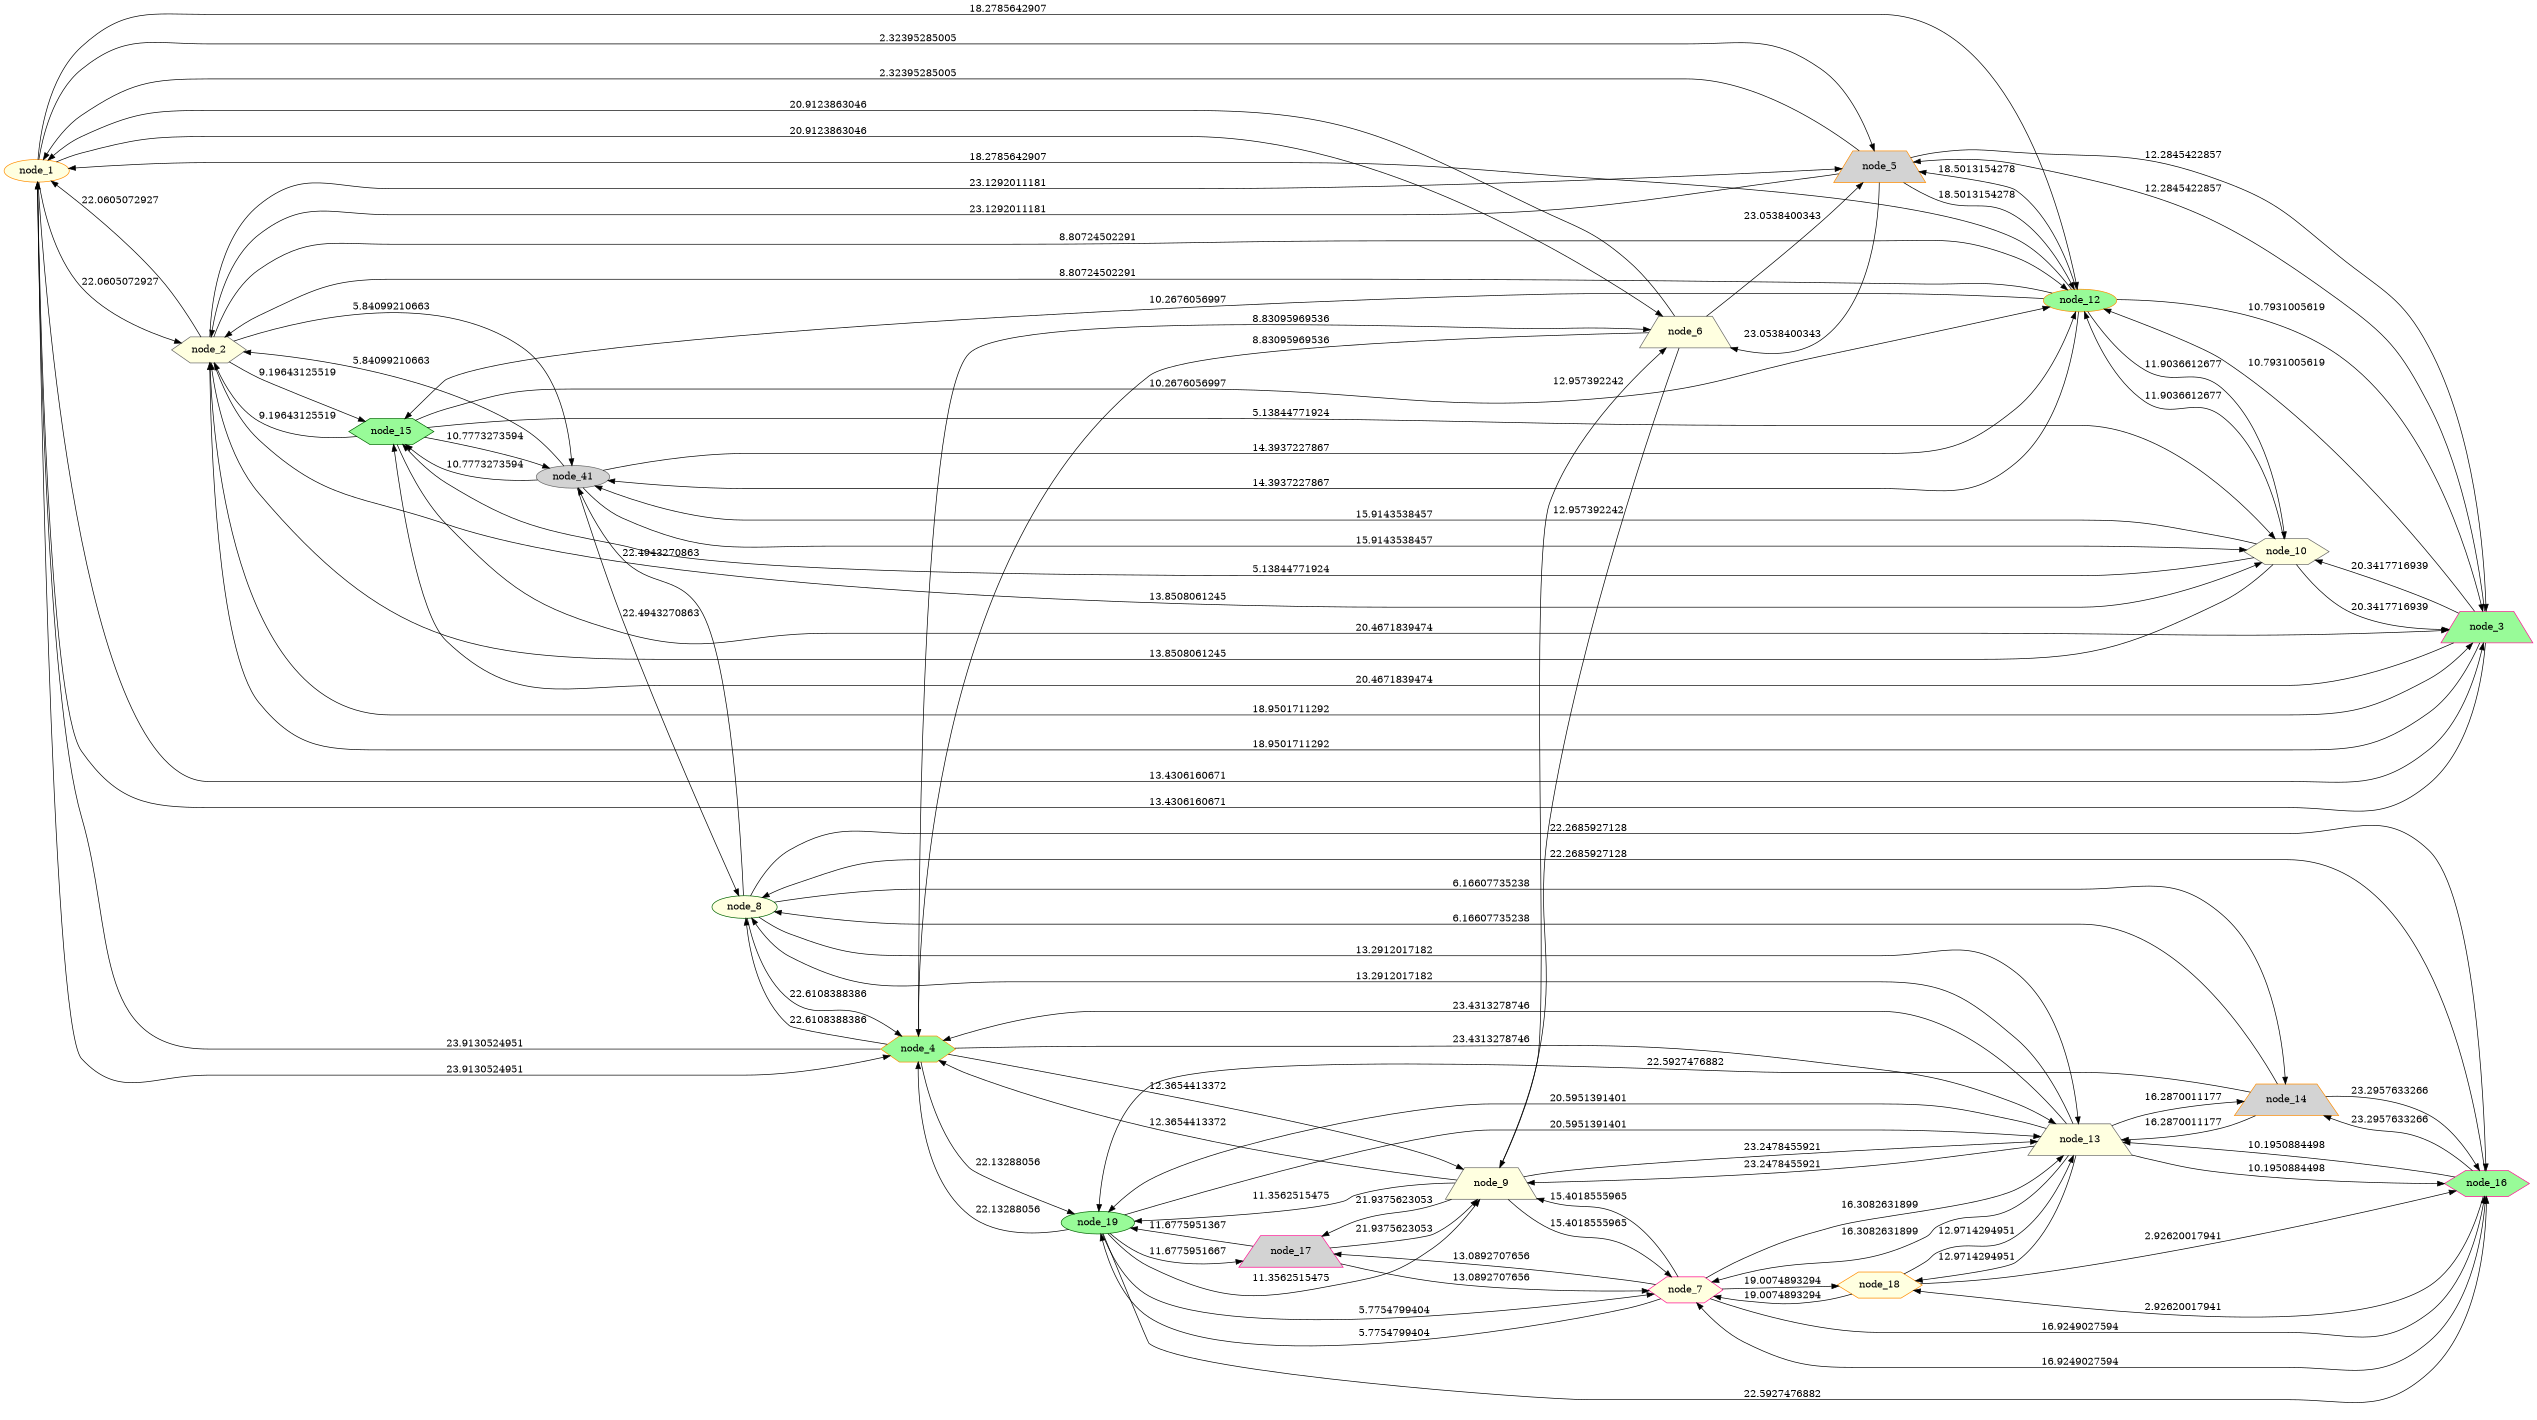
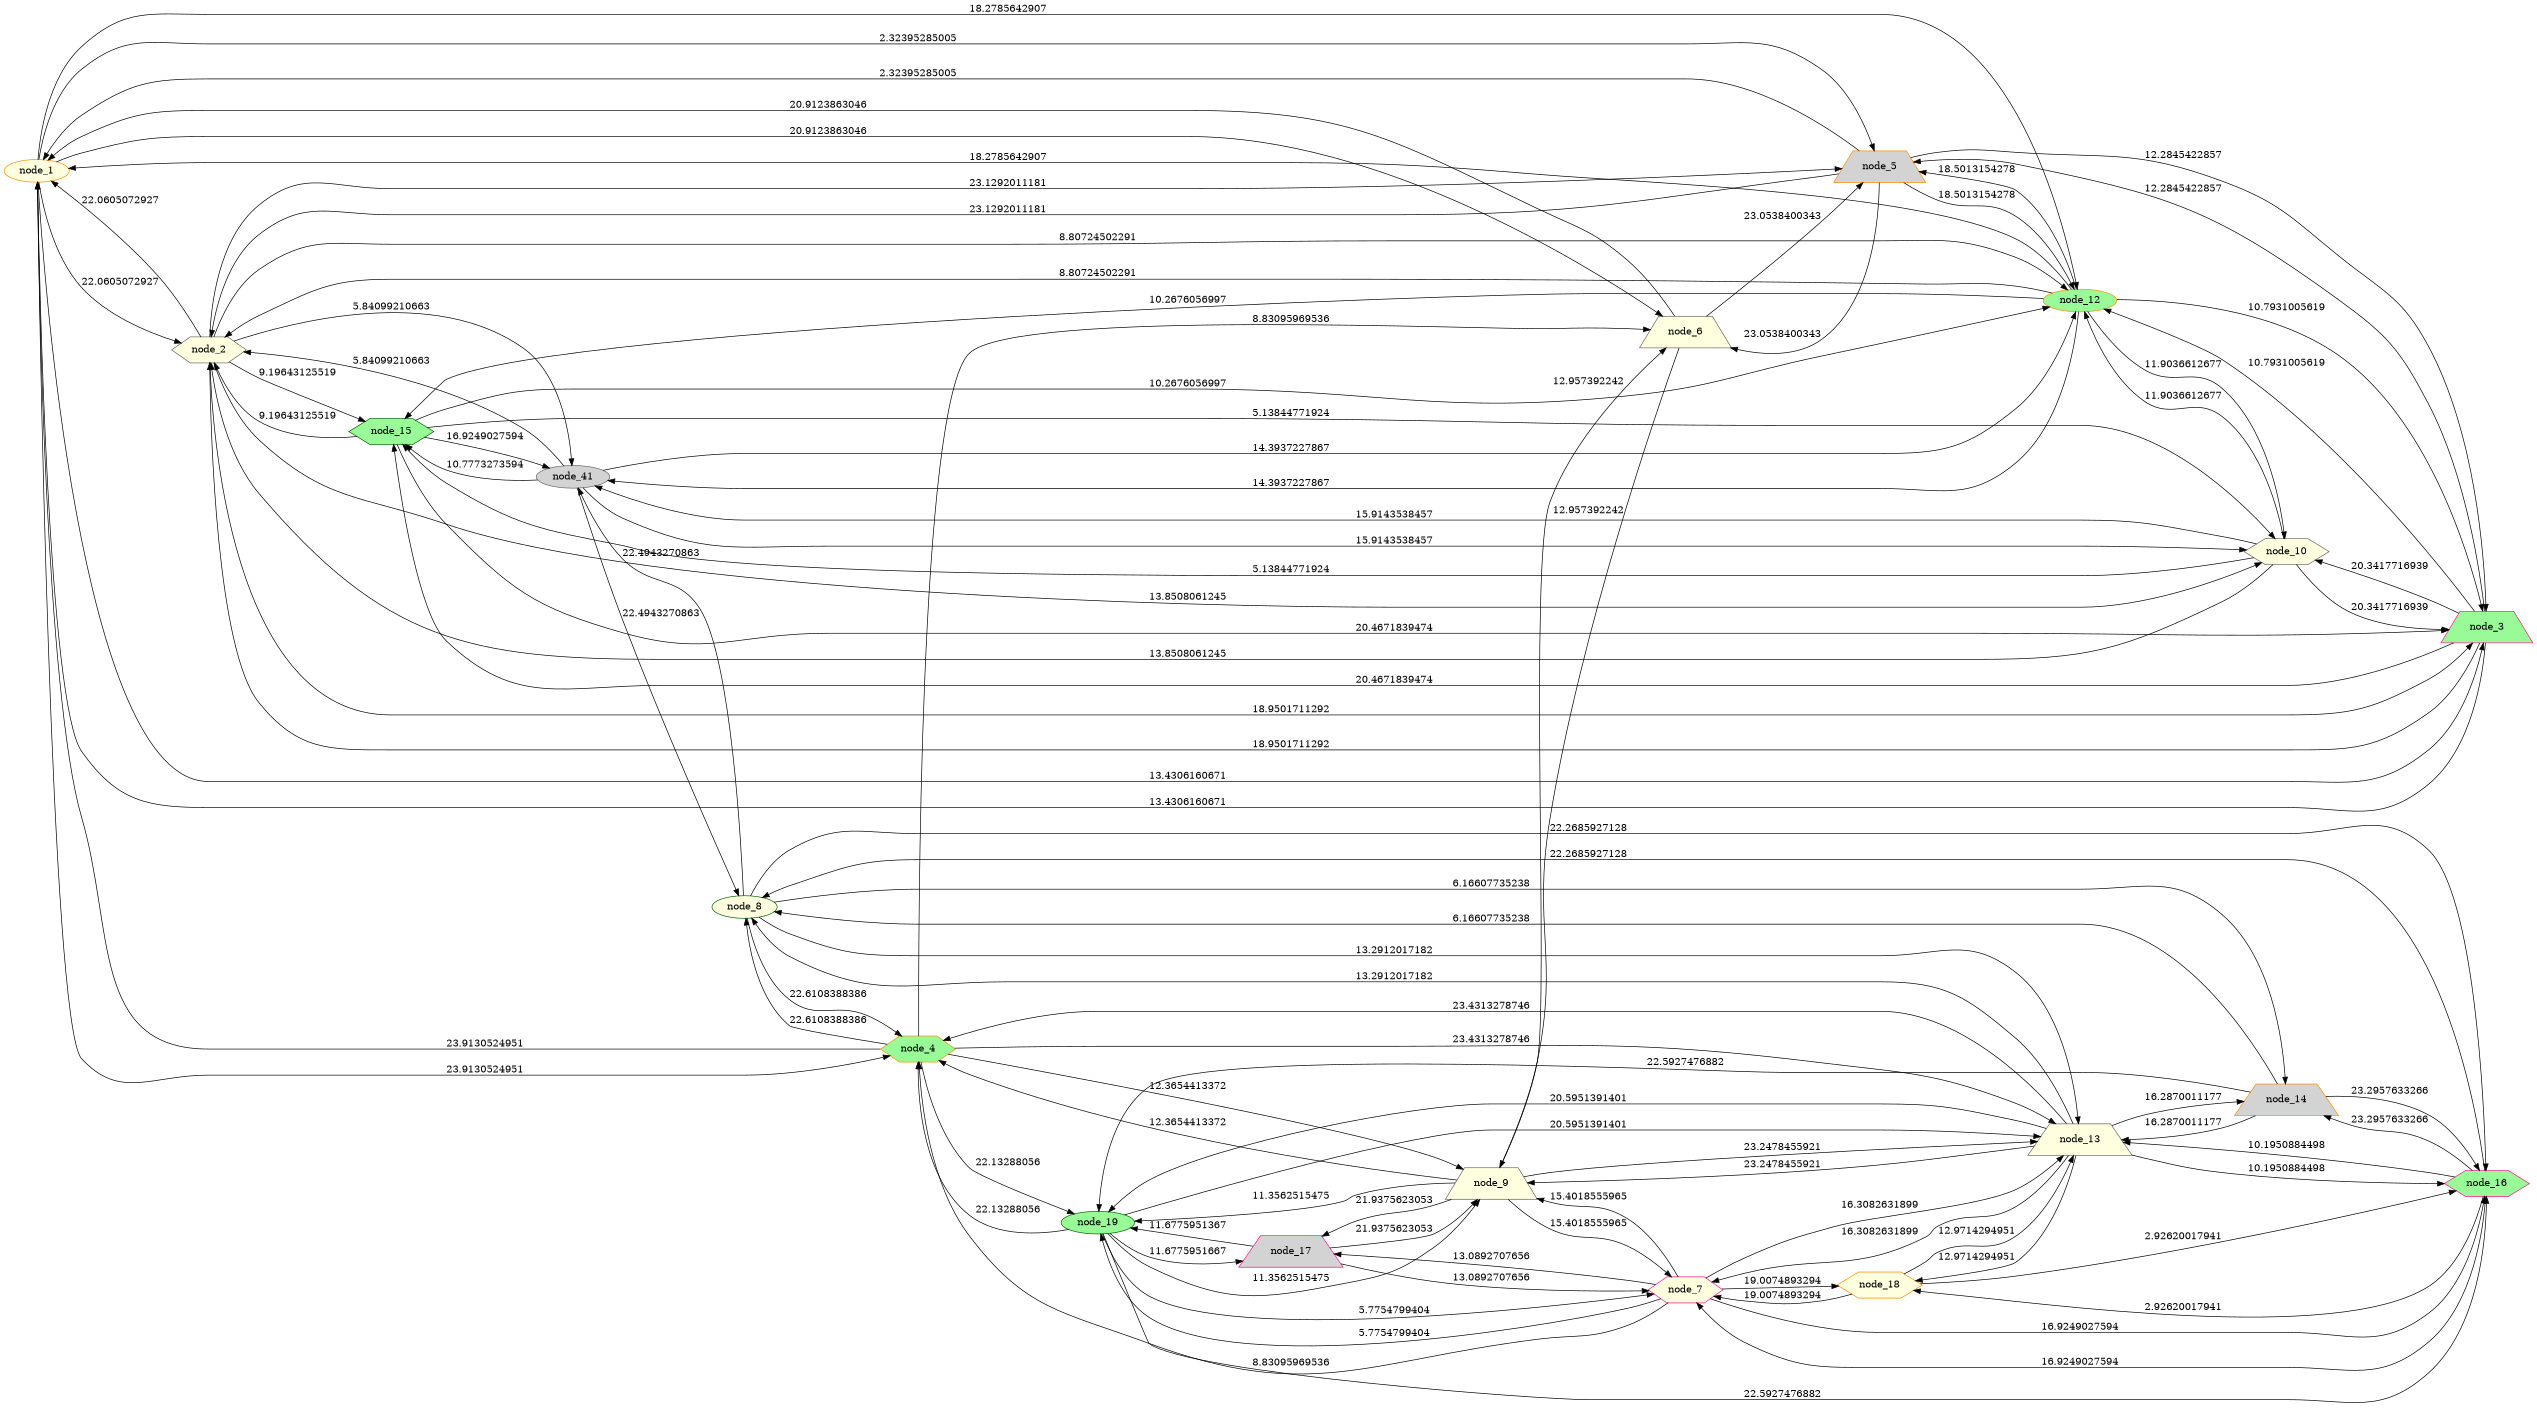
edge "node_6" -> "node_4": now "node_7" -> "node_4"
edge "node_15" -> "node_41": label "10.7773273594" -> "16.9249027594"
